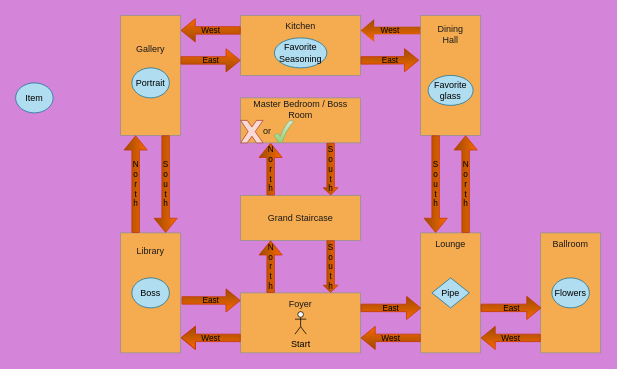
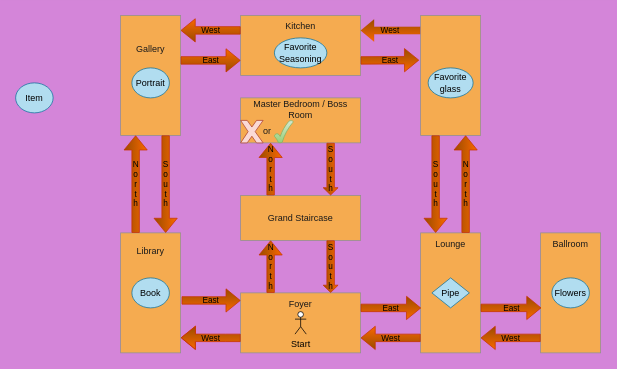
node "Dining Hall": removed
node "Favorite glass": moved (450, 90) -> (450, 83)
node "Boss": label "Boss" -> "Book"
